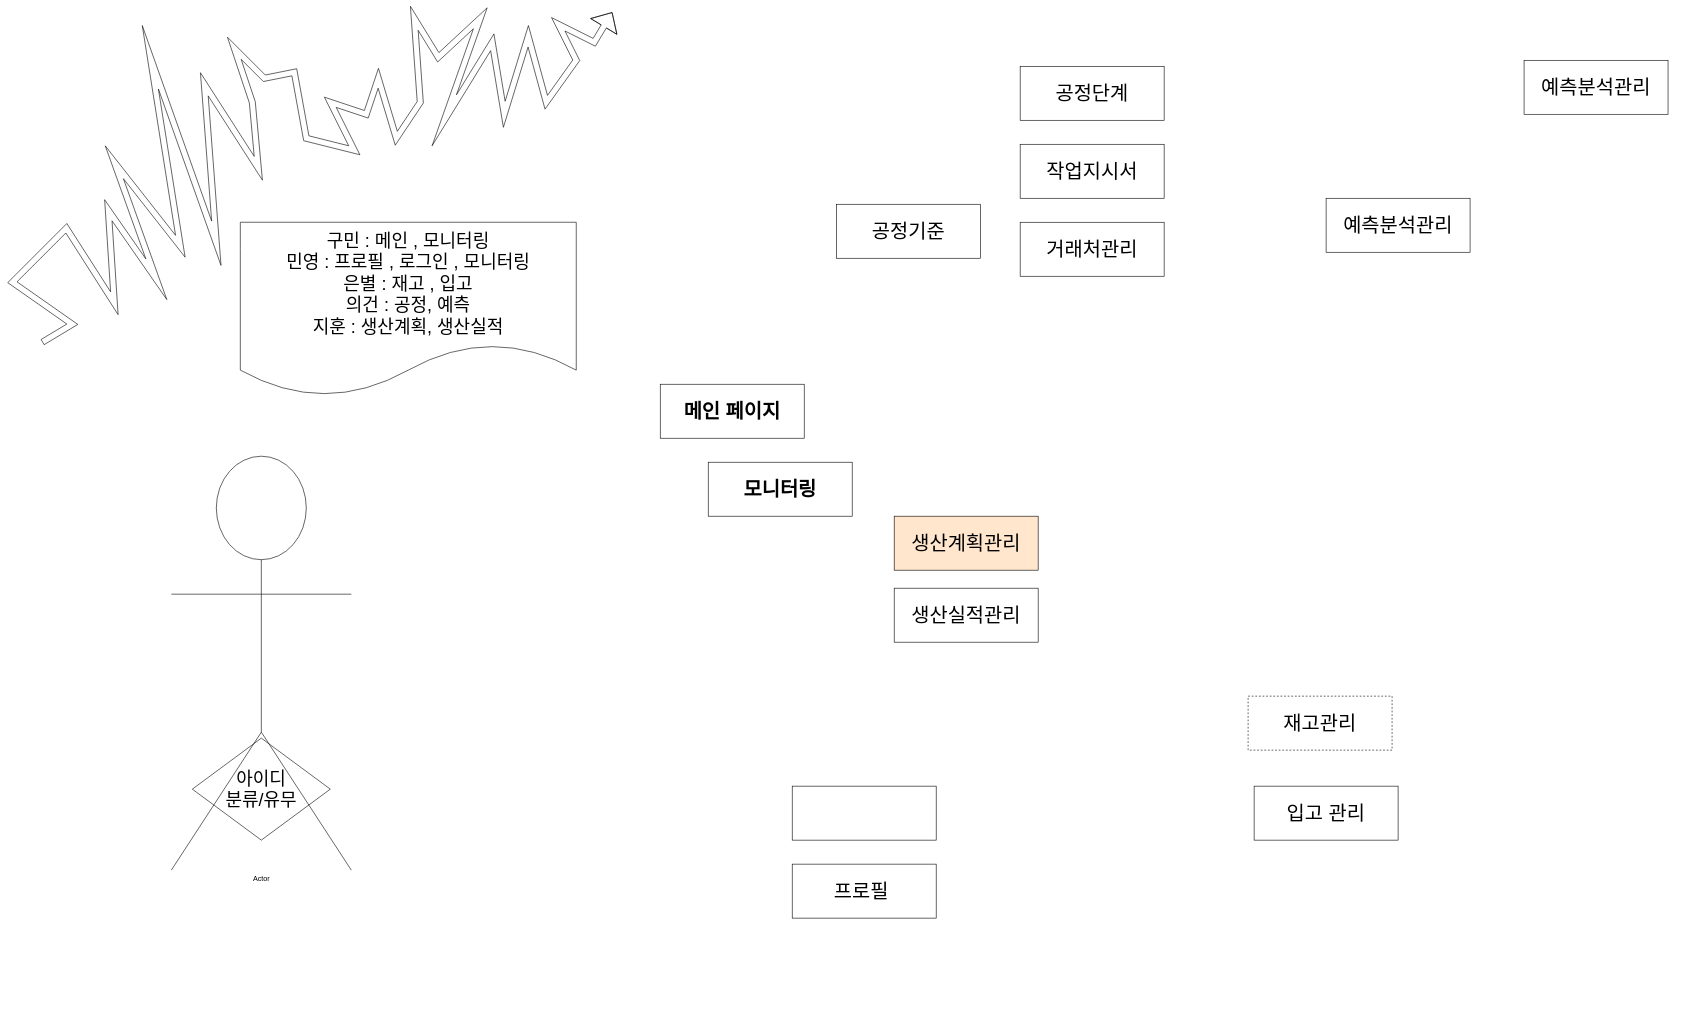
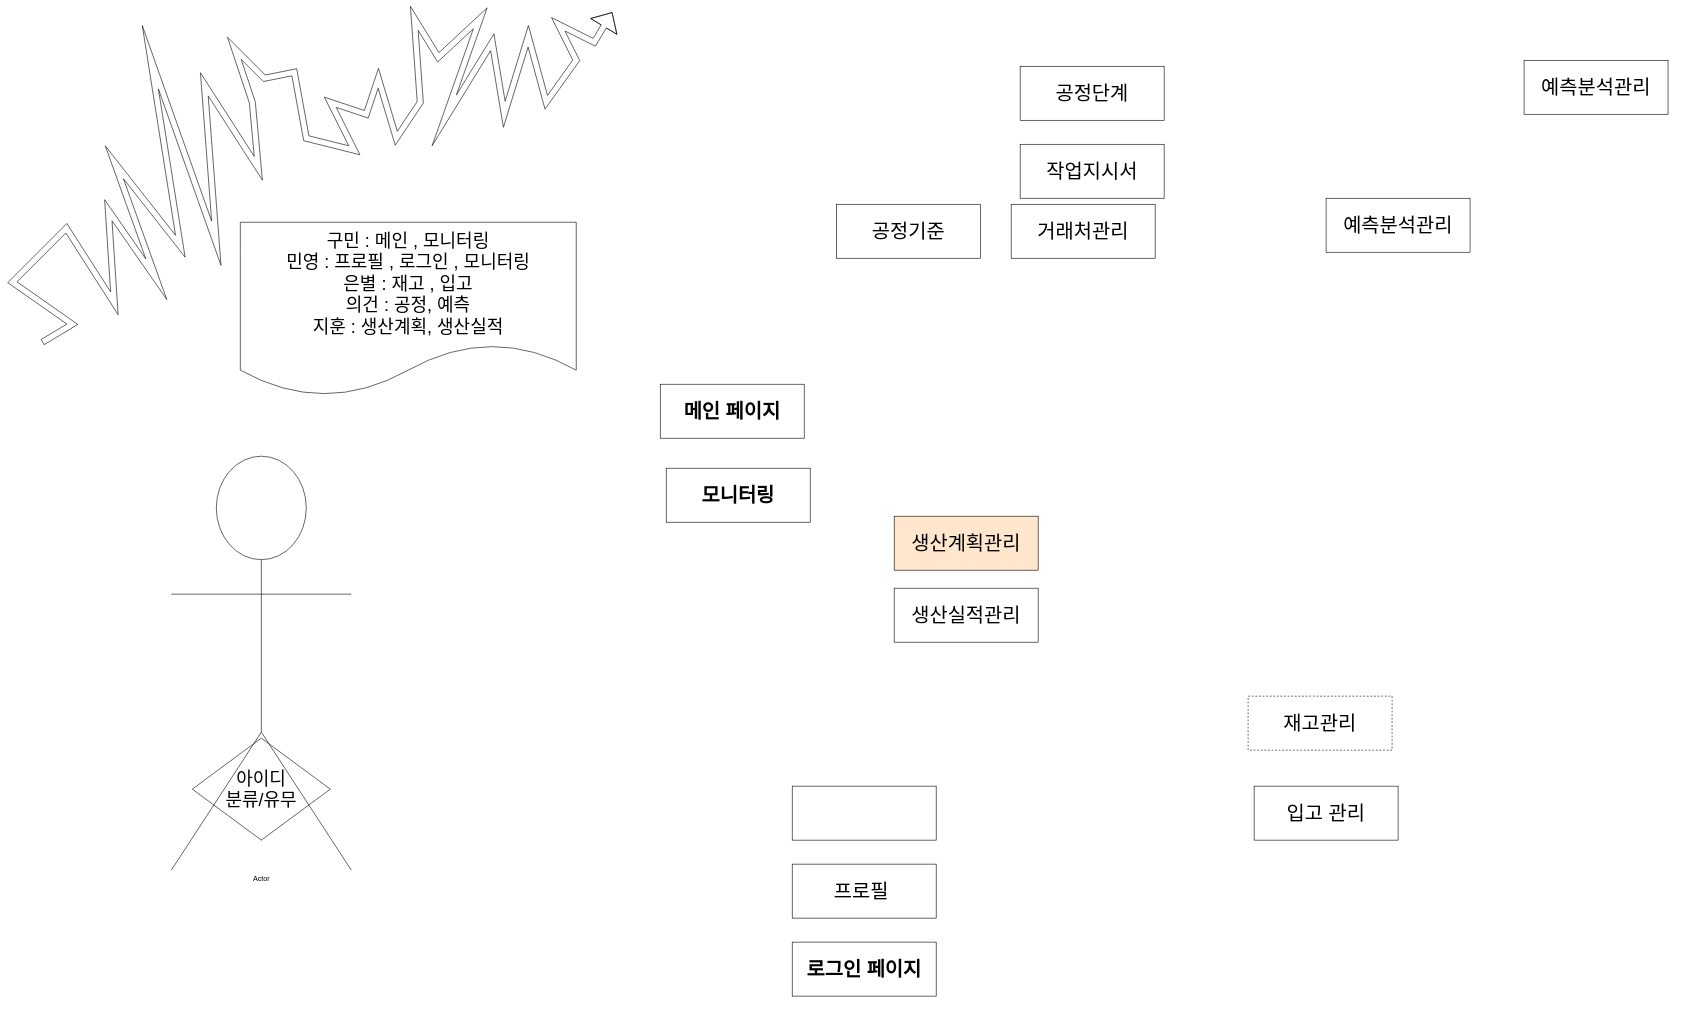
node "거래처관리": moved (1092, 249) -> (1083, 231)
node "모니터링": moved (780, 489) -> (738, 495)
node "로그인 페이지": added
